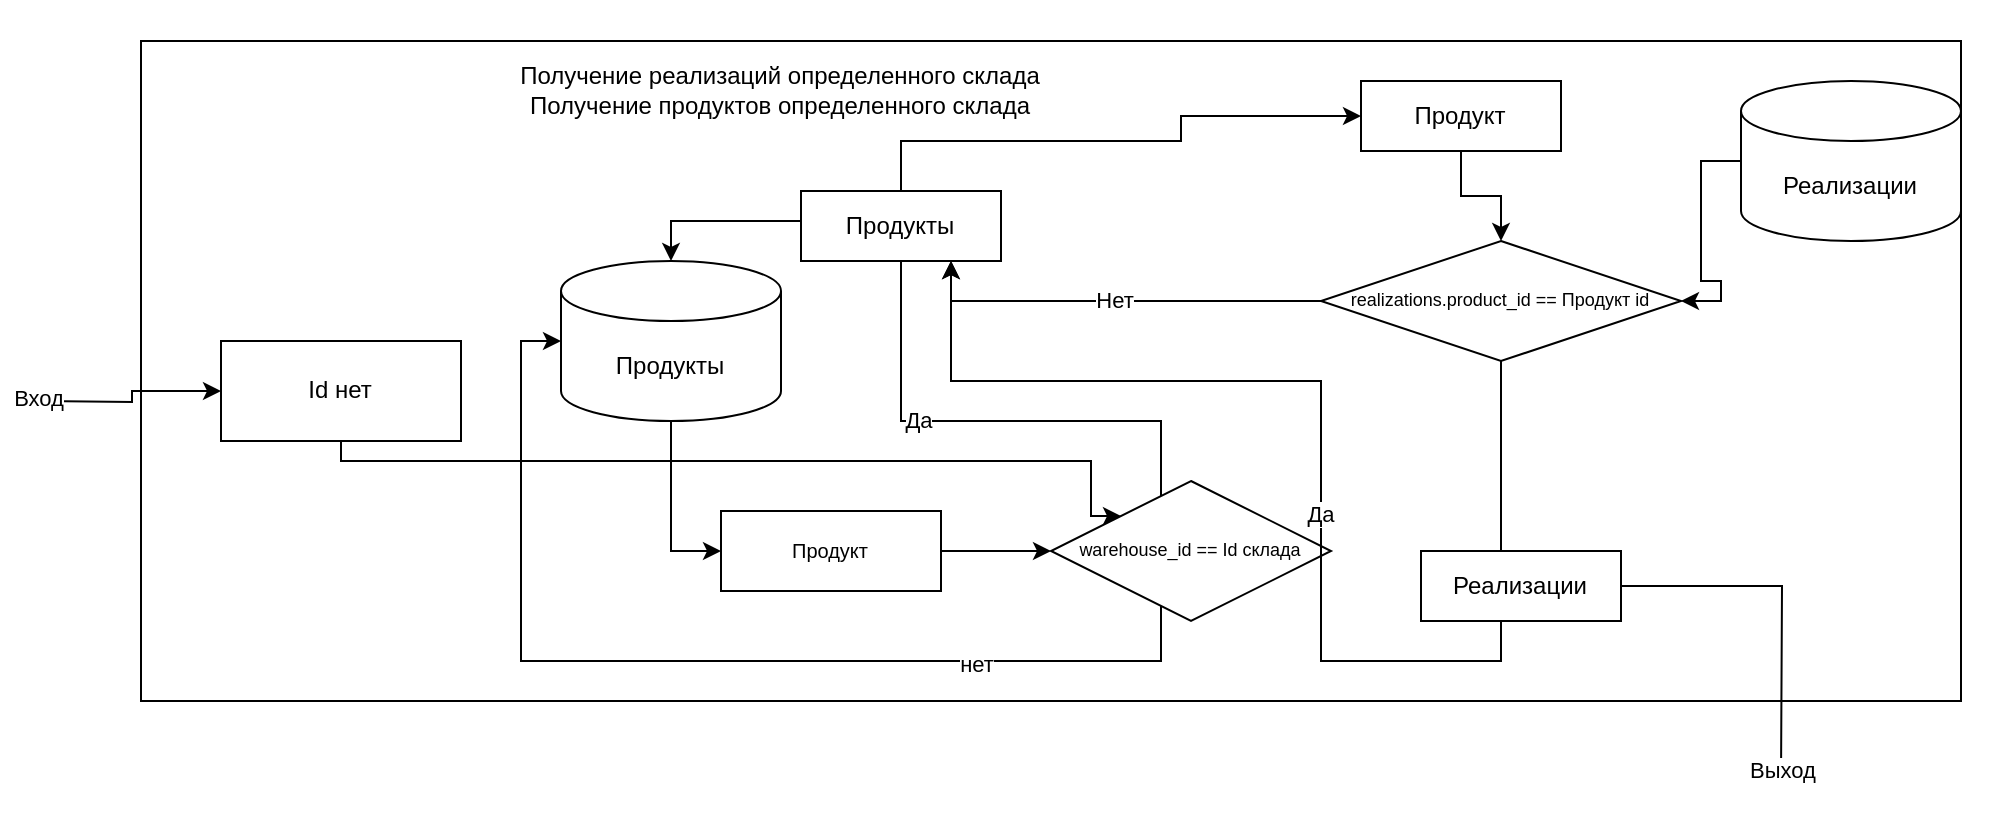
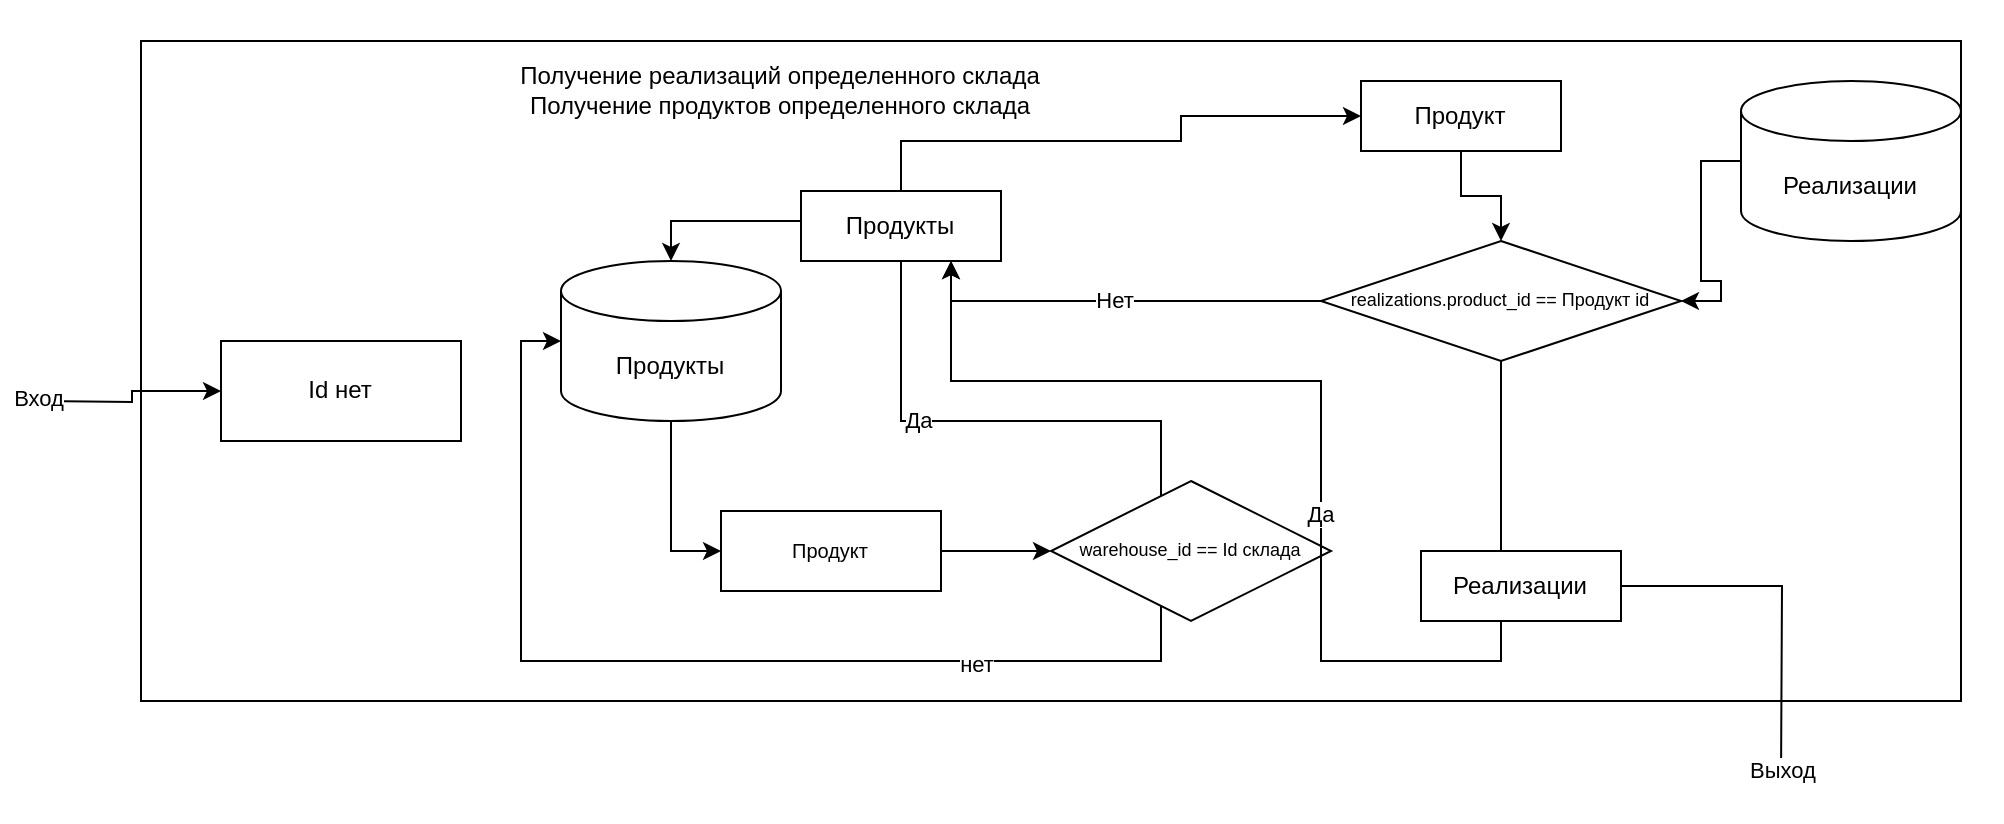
edge "Id нет" -> "warehouse_id == Id склада": removed
